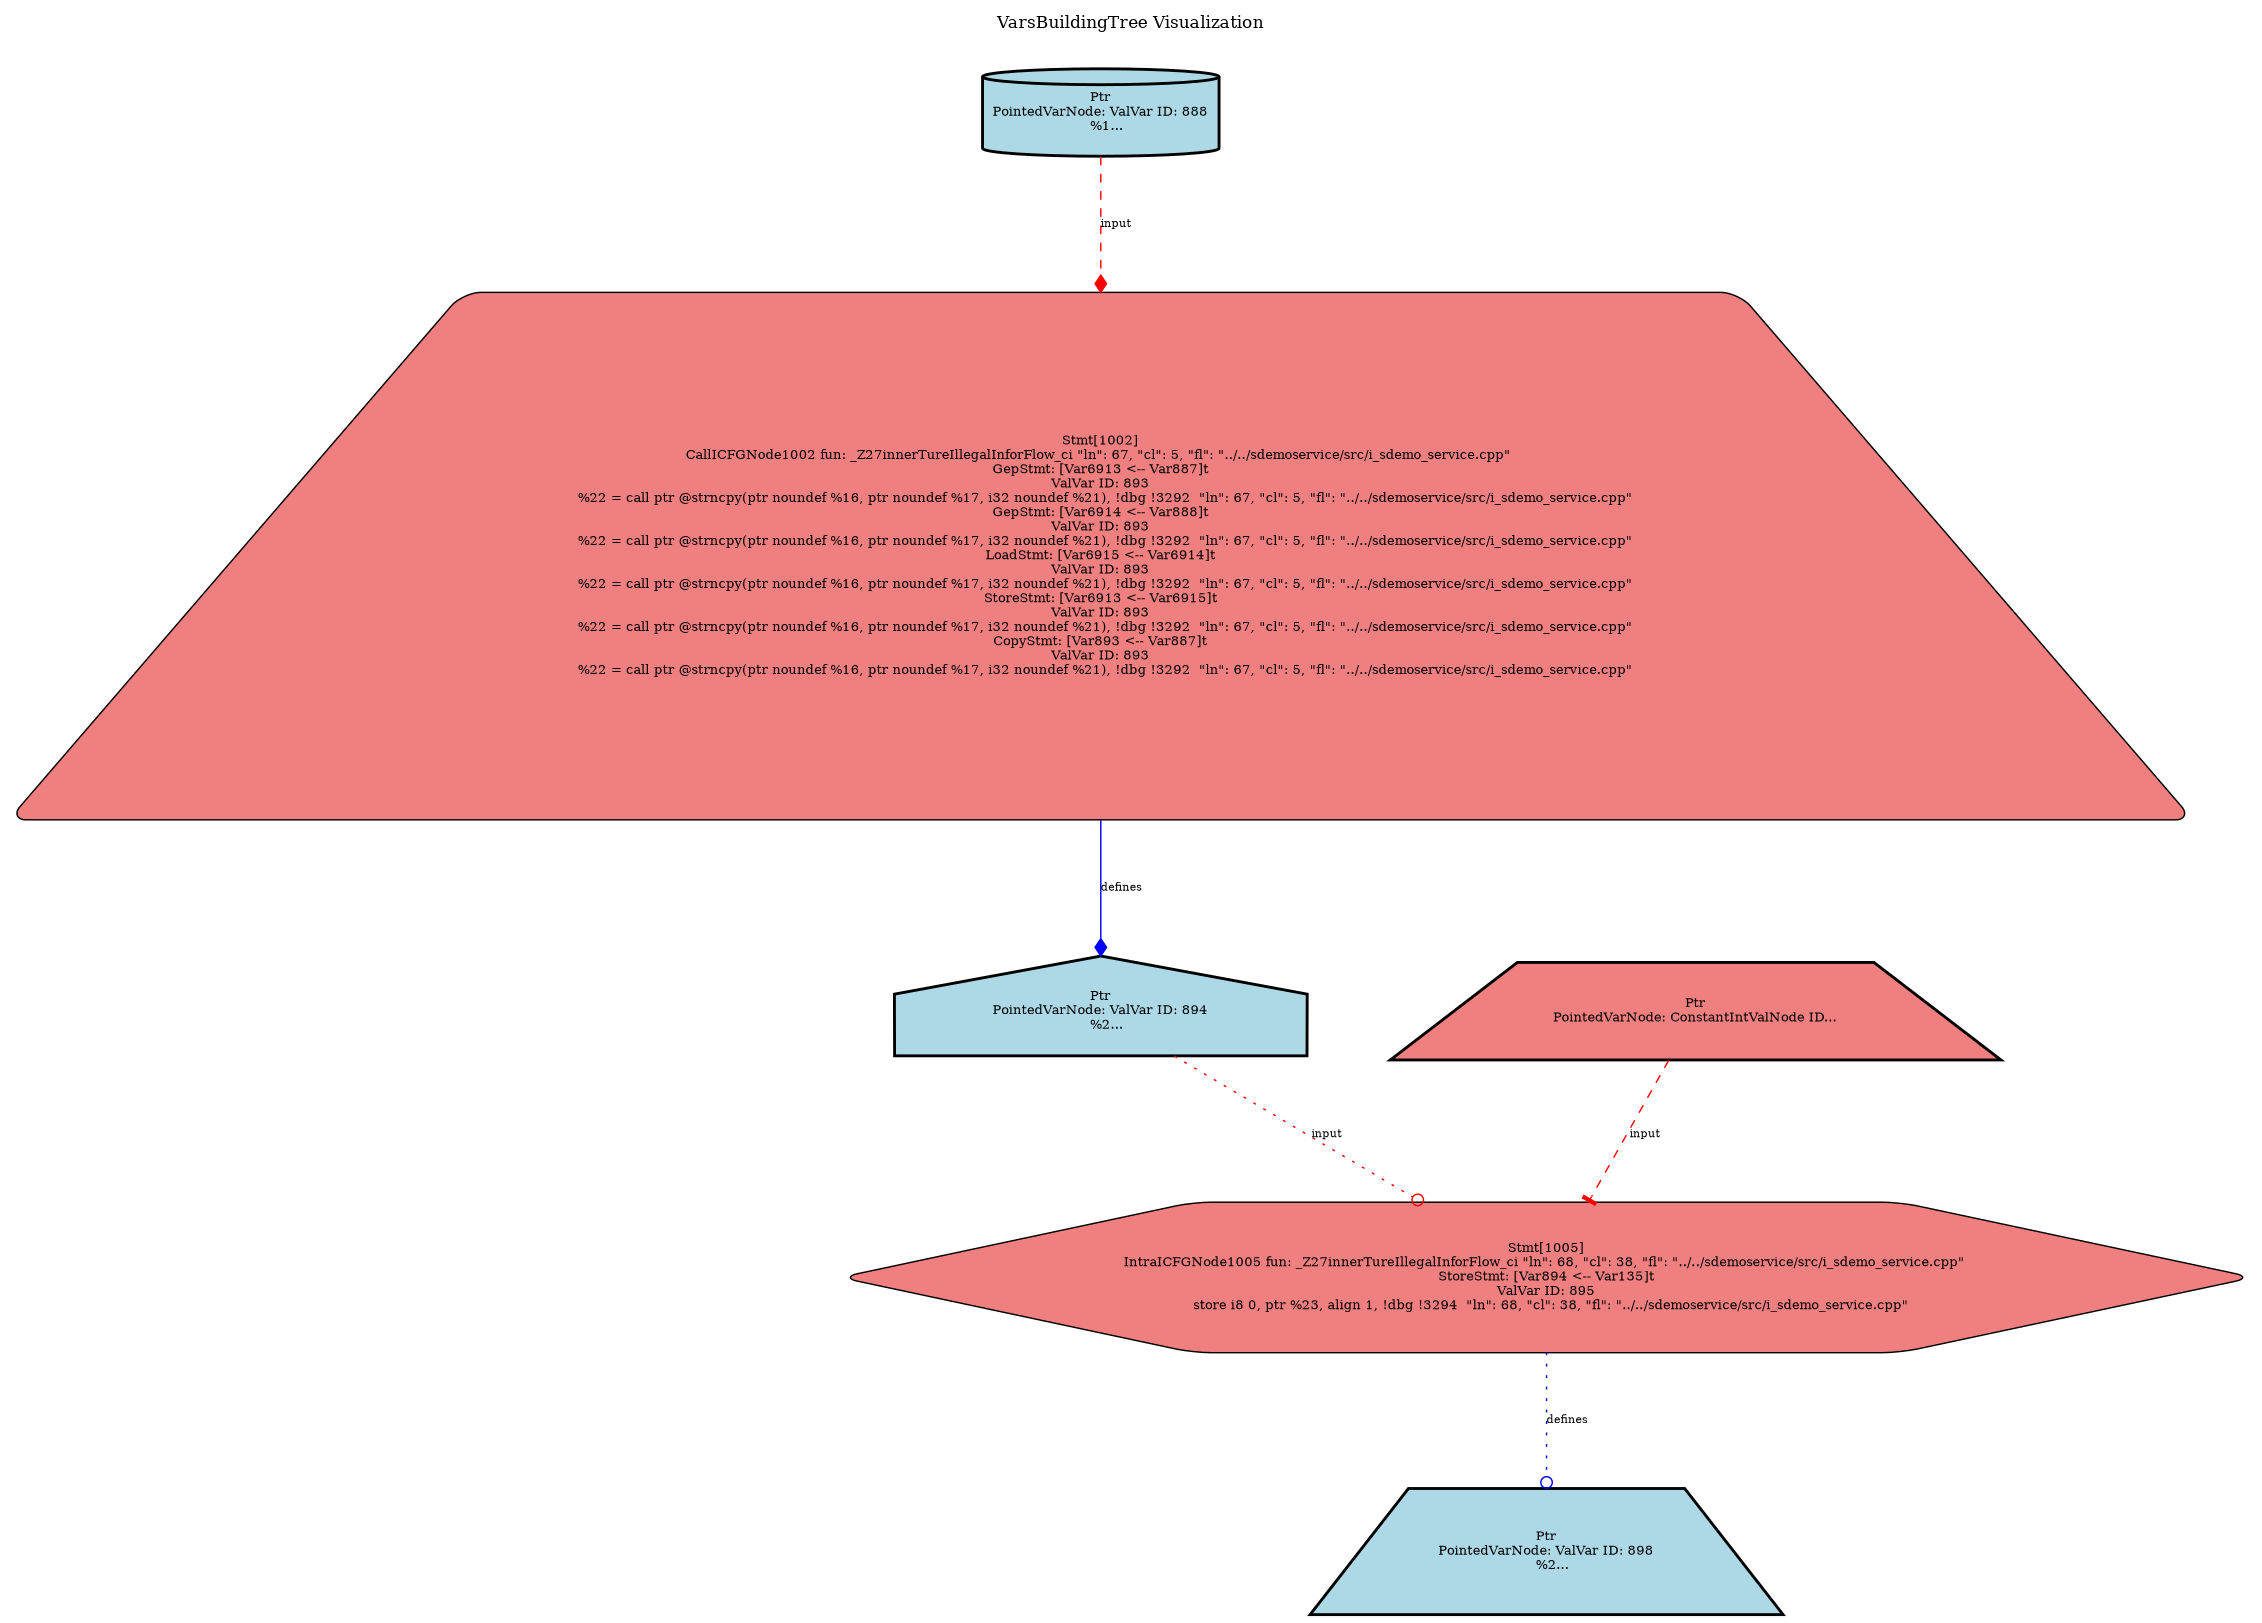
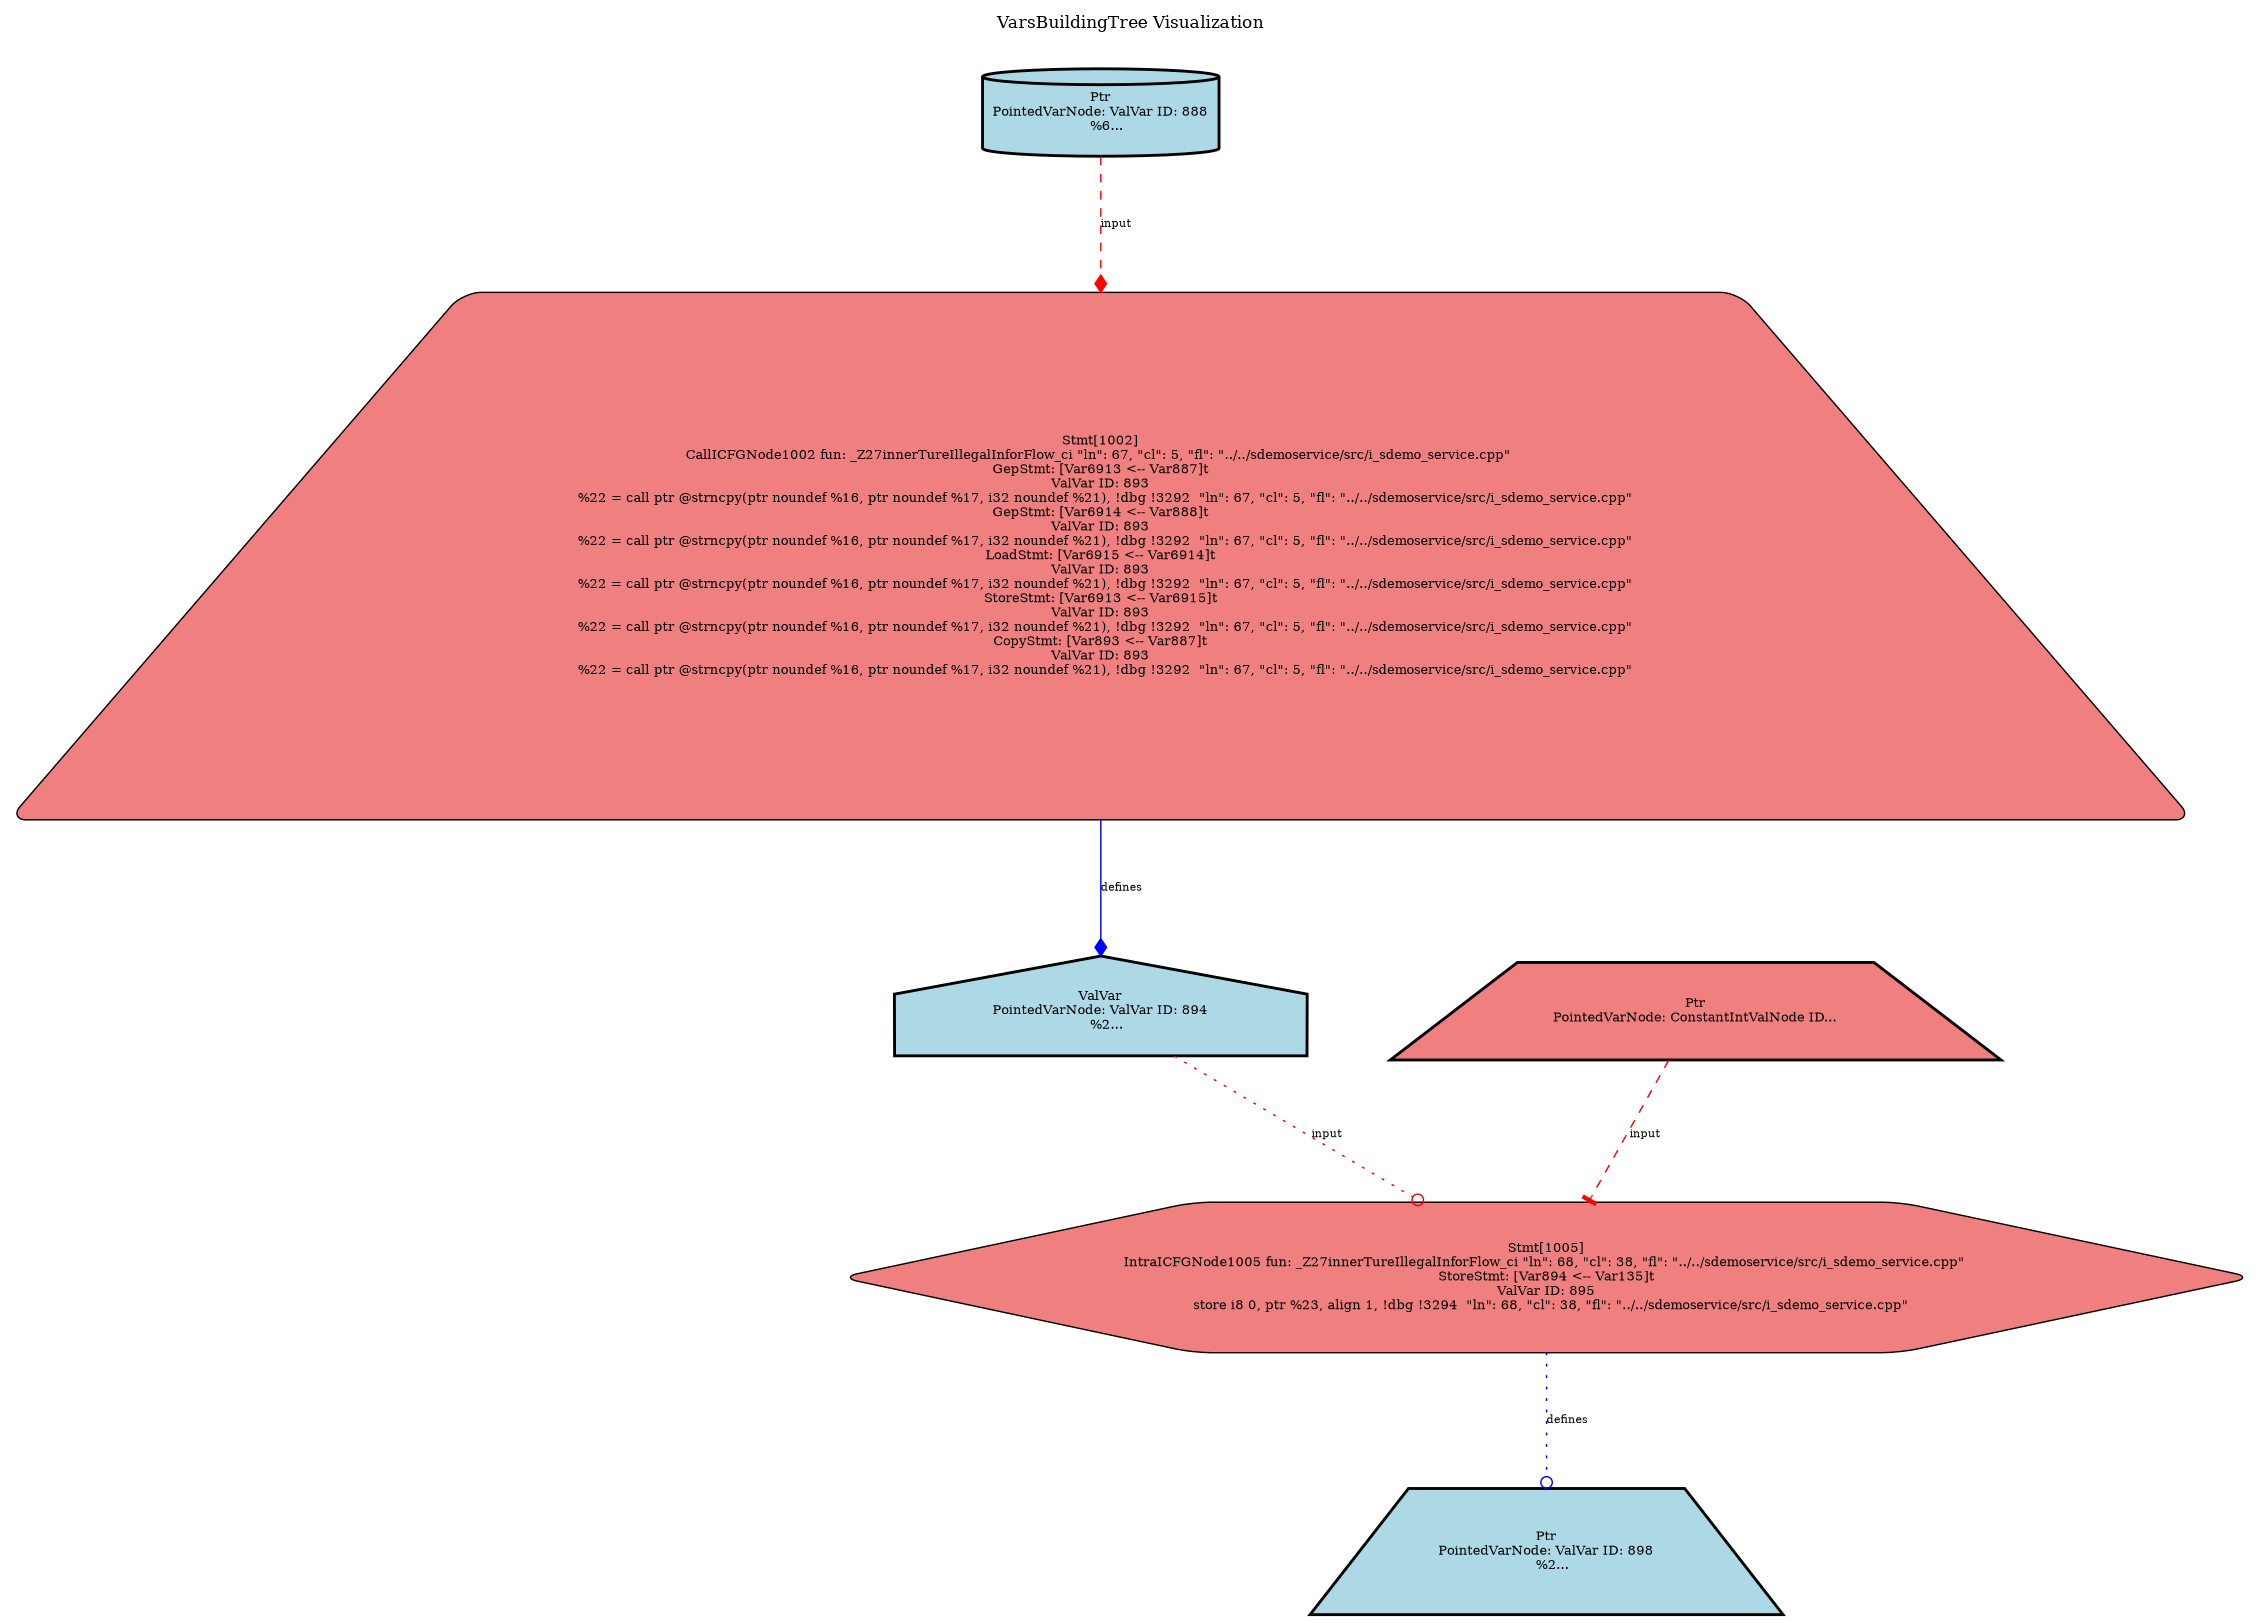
node "Ptr PointedVarNode: ValVar ID: 888 %1...": label "Ptr PointedVarNode: ValVar ID: 888 %1..." -> "Ptr PointedVarNode: ValVar ID: 888 %6..."
node "Ptr PointedVarNode: ValVar ID: 894 %2...": label "Ptr PointedVarNode: ValVar ID: 894 %2..." -> "ValVar PointedVarNode: ValVar ID: 894 %2..."
